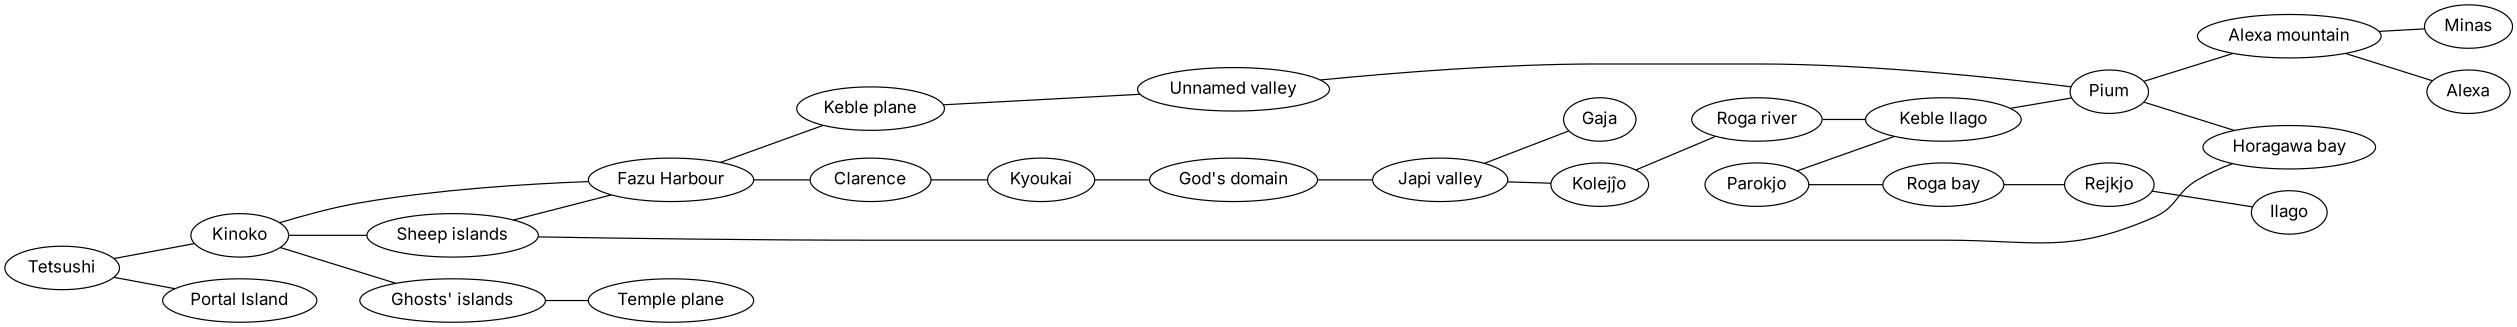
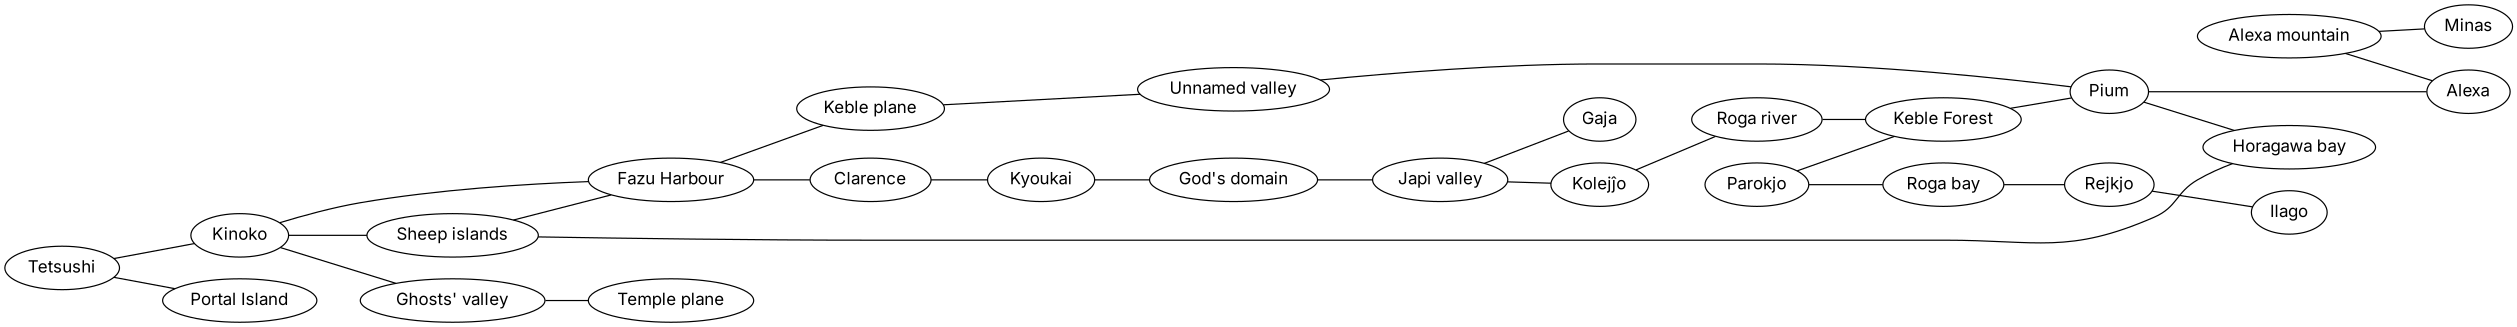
edge "Alexa mountain" -- "Pium": now "Alexa" -- "Pium"
node "Keble Ilago": label "Keble Ilago" -> "Keble Forest"
node "Ghosts' islands": label "Ghosts' islands" -> "Ghosts' valley"
